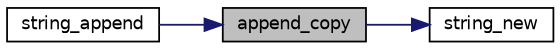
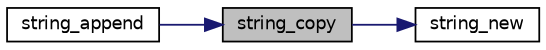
node "append_copy": label "append_copy" -> "string_copy"
